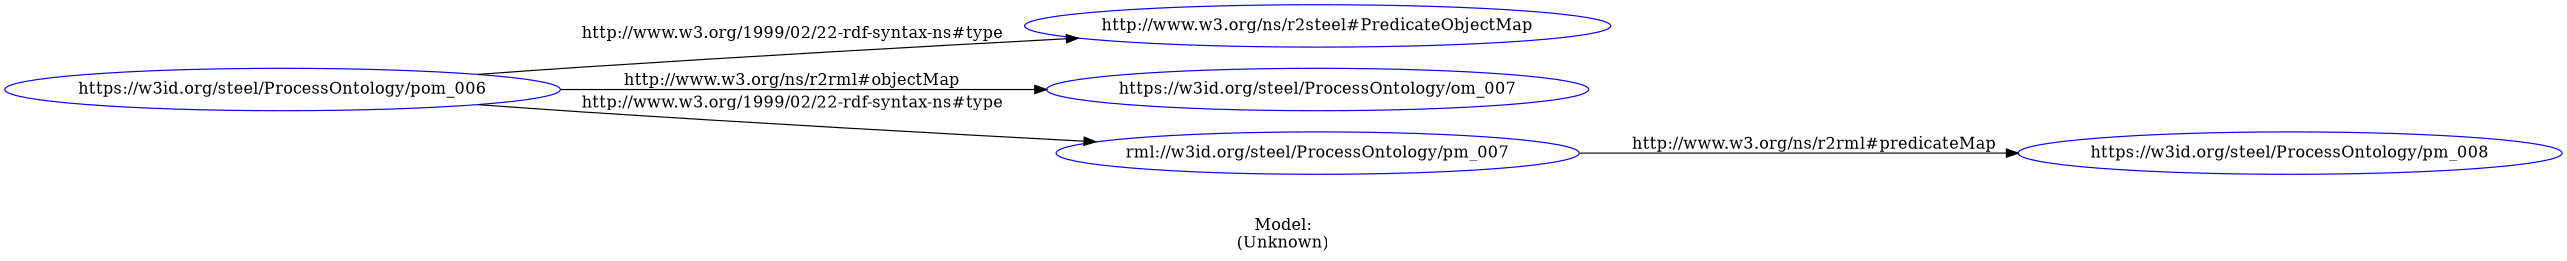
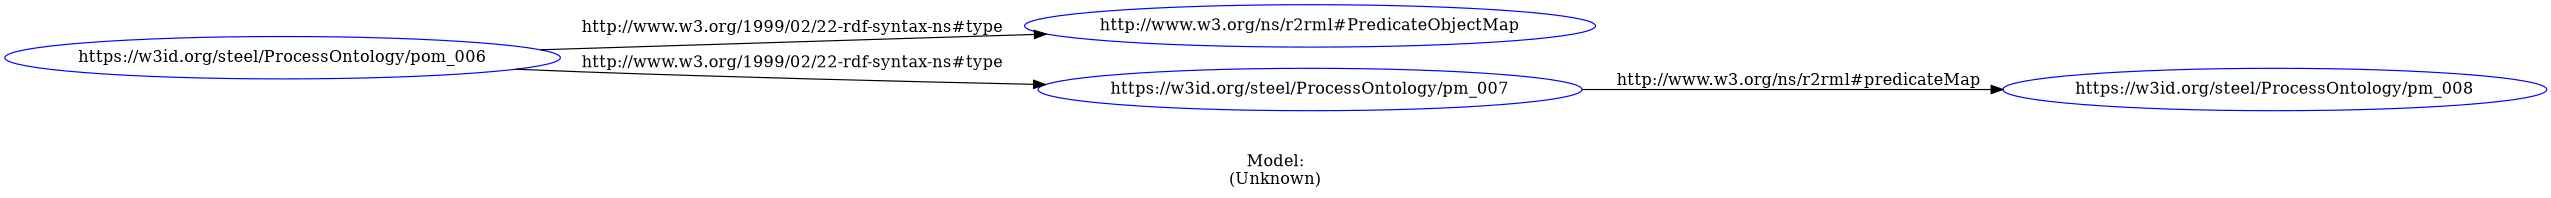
node "http://www.w3.org/ns/r2steel#PredicateObjectMap": label "http://www.w3.org/ns/r2steel#PredicateObjectMap" -> "http://www.w3.org/ns/r2rml#PredicateObjectMap"
node "https://w3id.org/steel/ProcessOntology/om_007": removed
node "rml://w3id.org/steel/ProcessOntology/pm_007": label "rml://w3id.org/steel/ProcessOntology/pm_007" -> "https://w3id.org/steel/ProcessOntology/pm_007"
